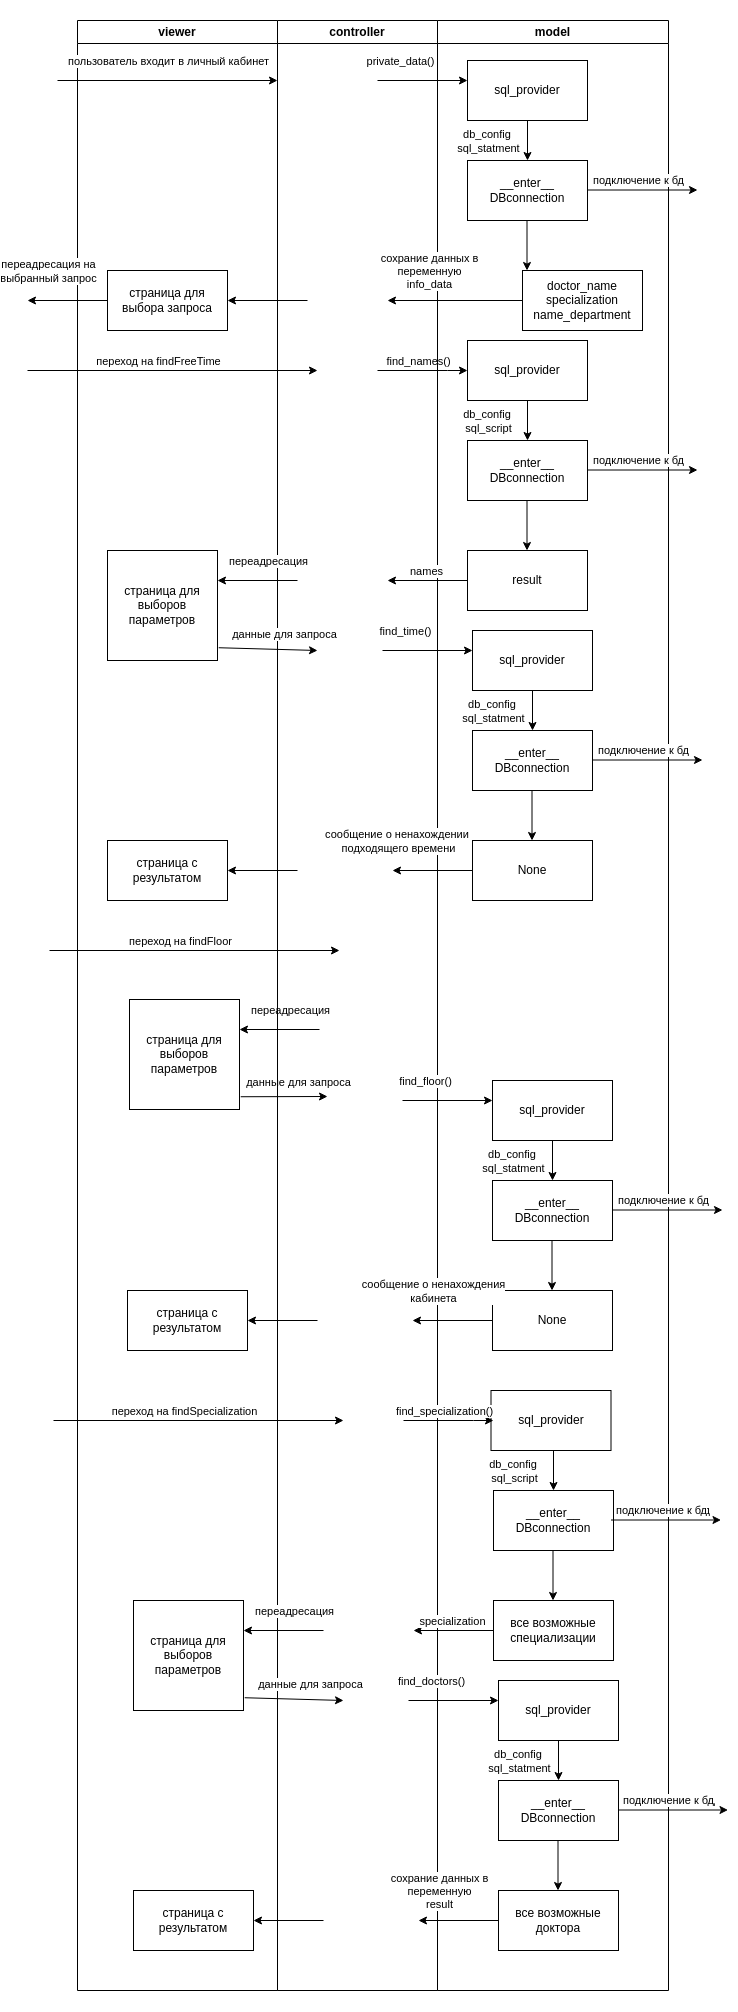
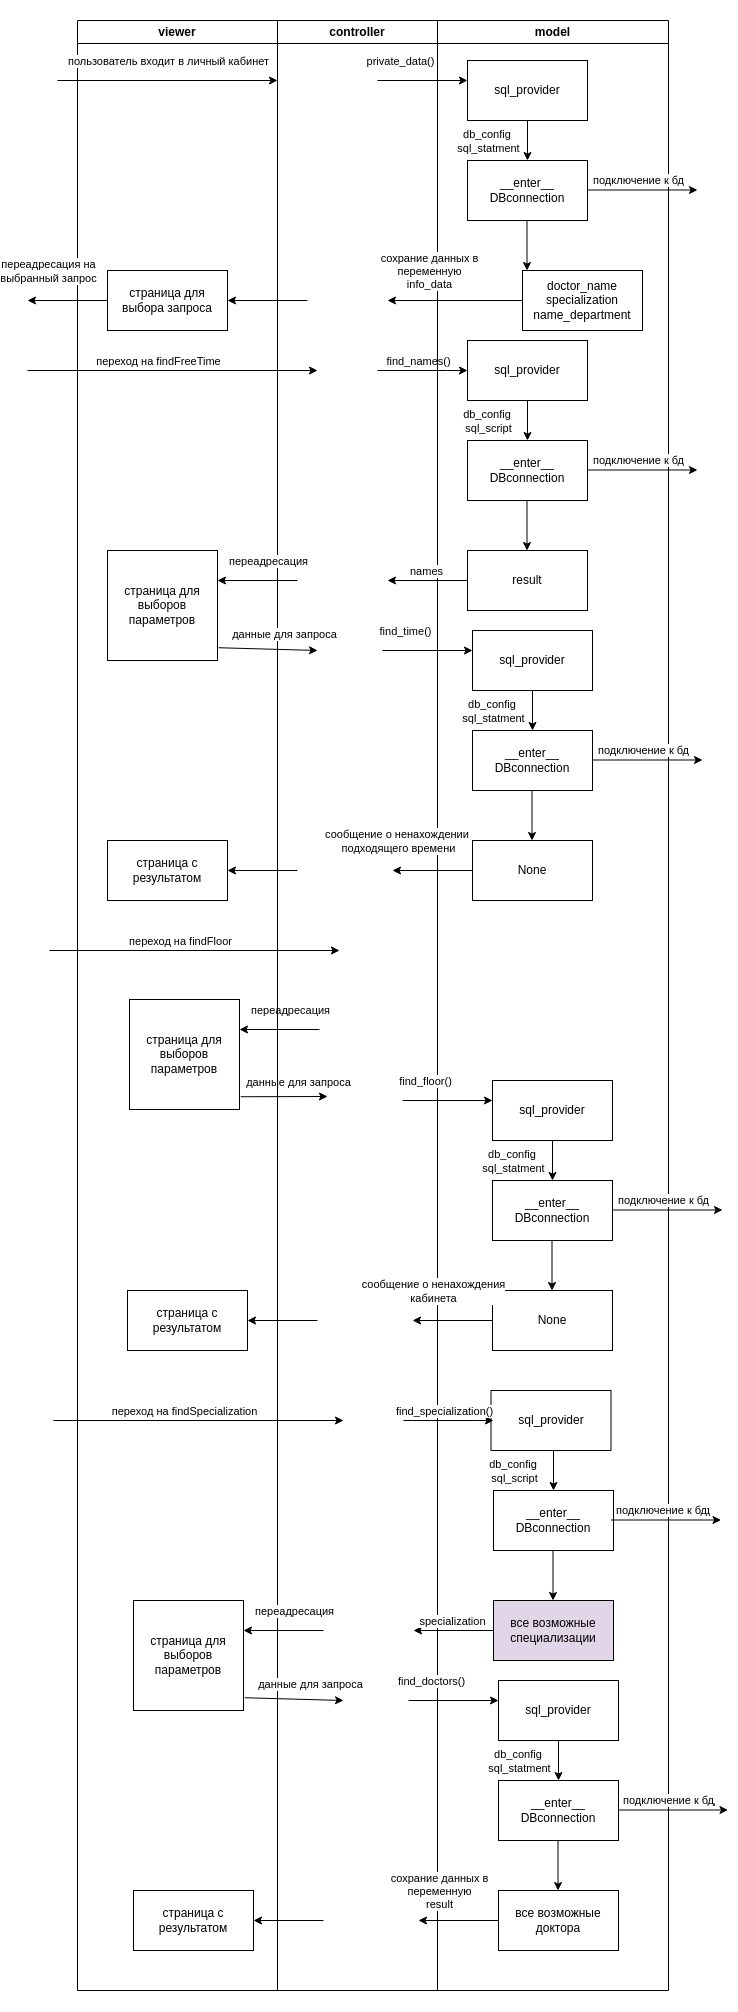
node "все возможные специализации": fillcolor #ffffff -> #e1d5e7
